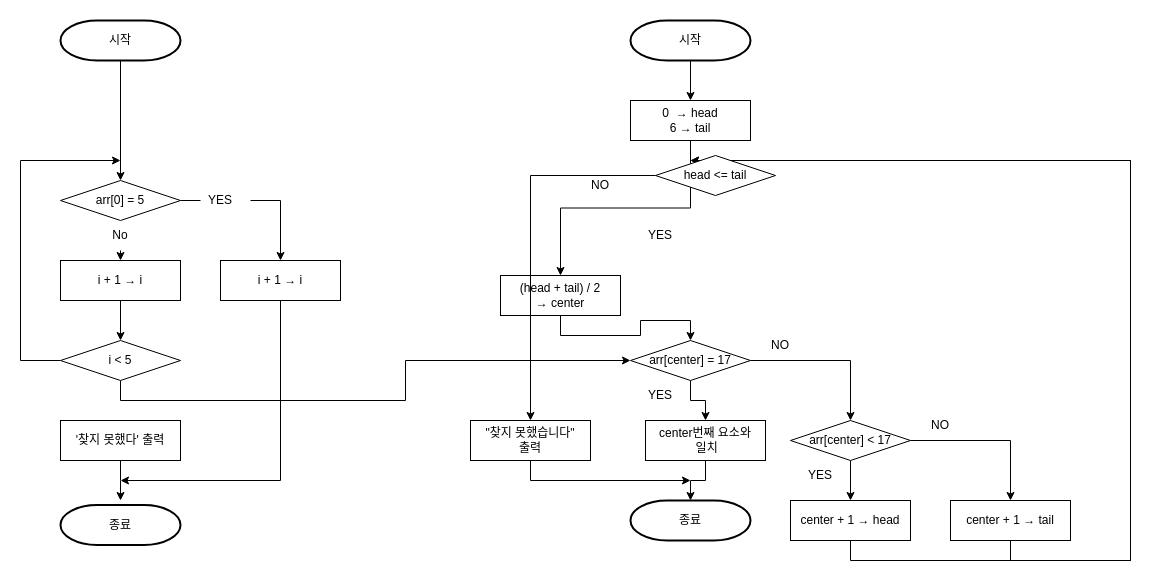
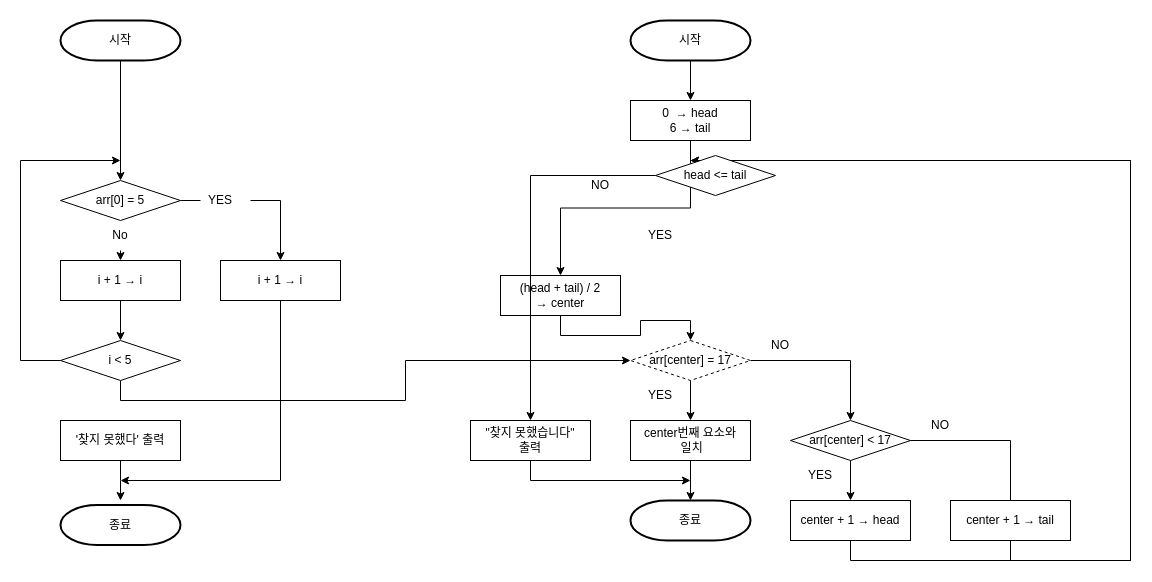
node "arr[center] = 17": style solid -> dashed
node "center번째 요소와 일치": moved (706, 441) -> (691, 441)
edge "arr[center] < 17" -> "center + 1 → tail": arrowhead classic -> none
